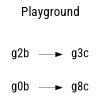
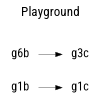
node "g2b": label "g2b" -> "g6b"
node "g0b": label "g0b" -> "g1b"
node "g8c": label "g8c" -> "g1c"
